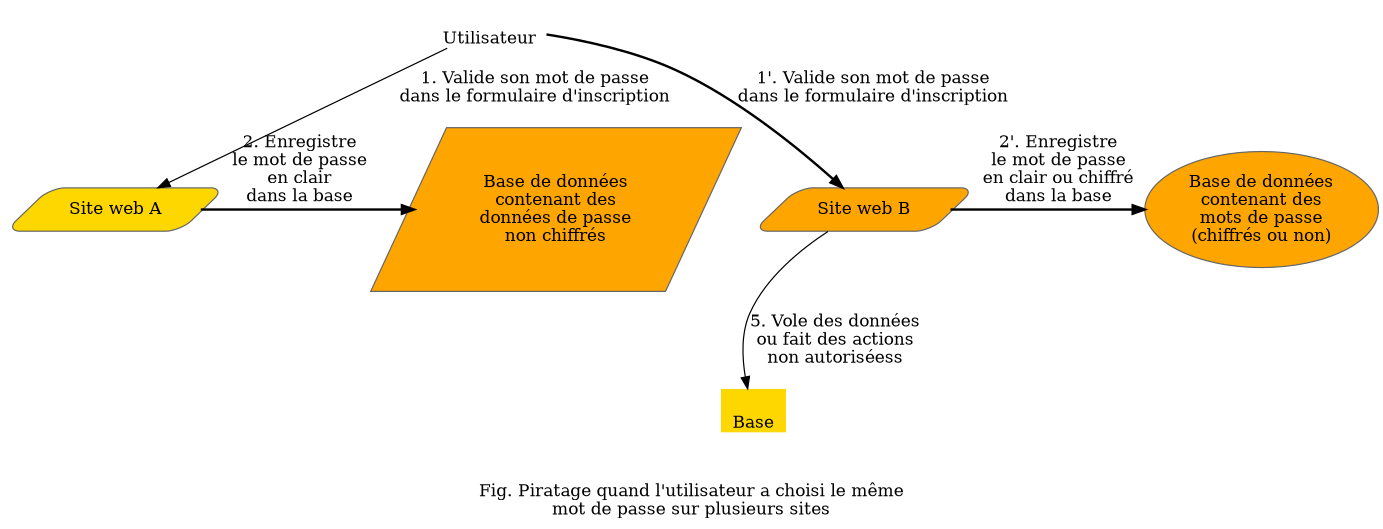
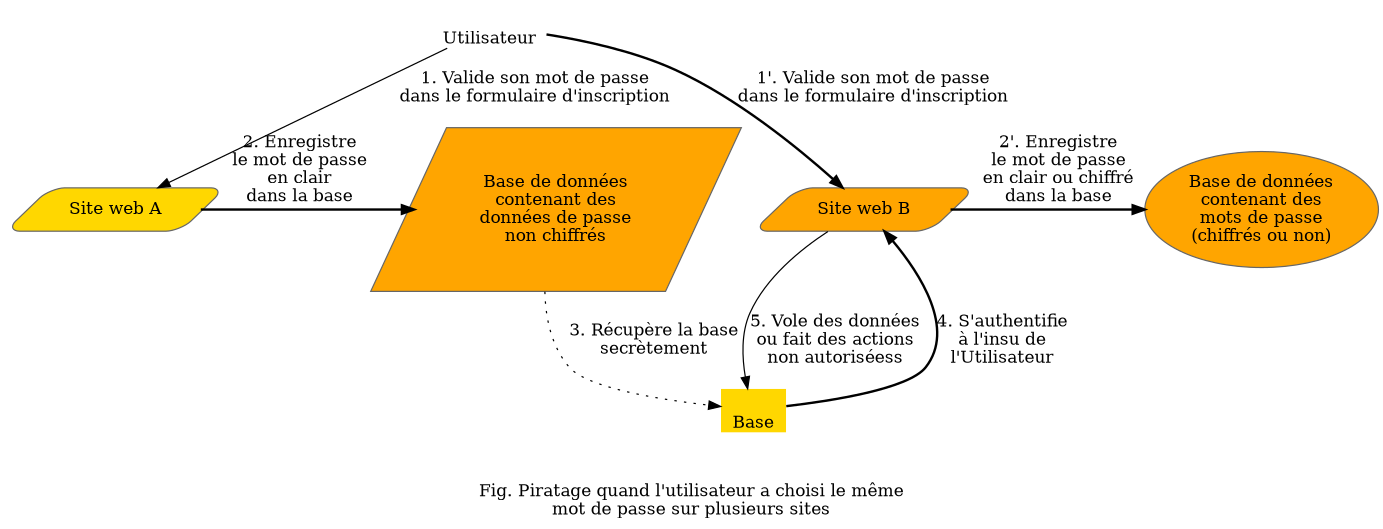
edge "Base" -> "Site web B": added, label "4. S'authentifie à l'insu de l'Utilisateur"
edge "Base de données contenant des données de passe non chiffrés" -> "Base": added, label "3. Récupère la base secrètement"
